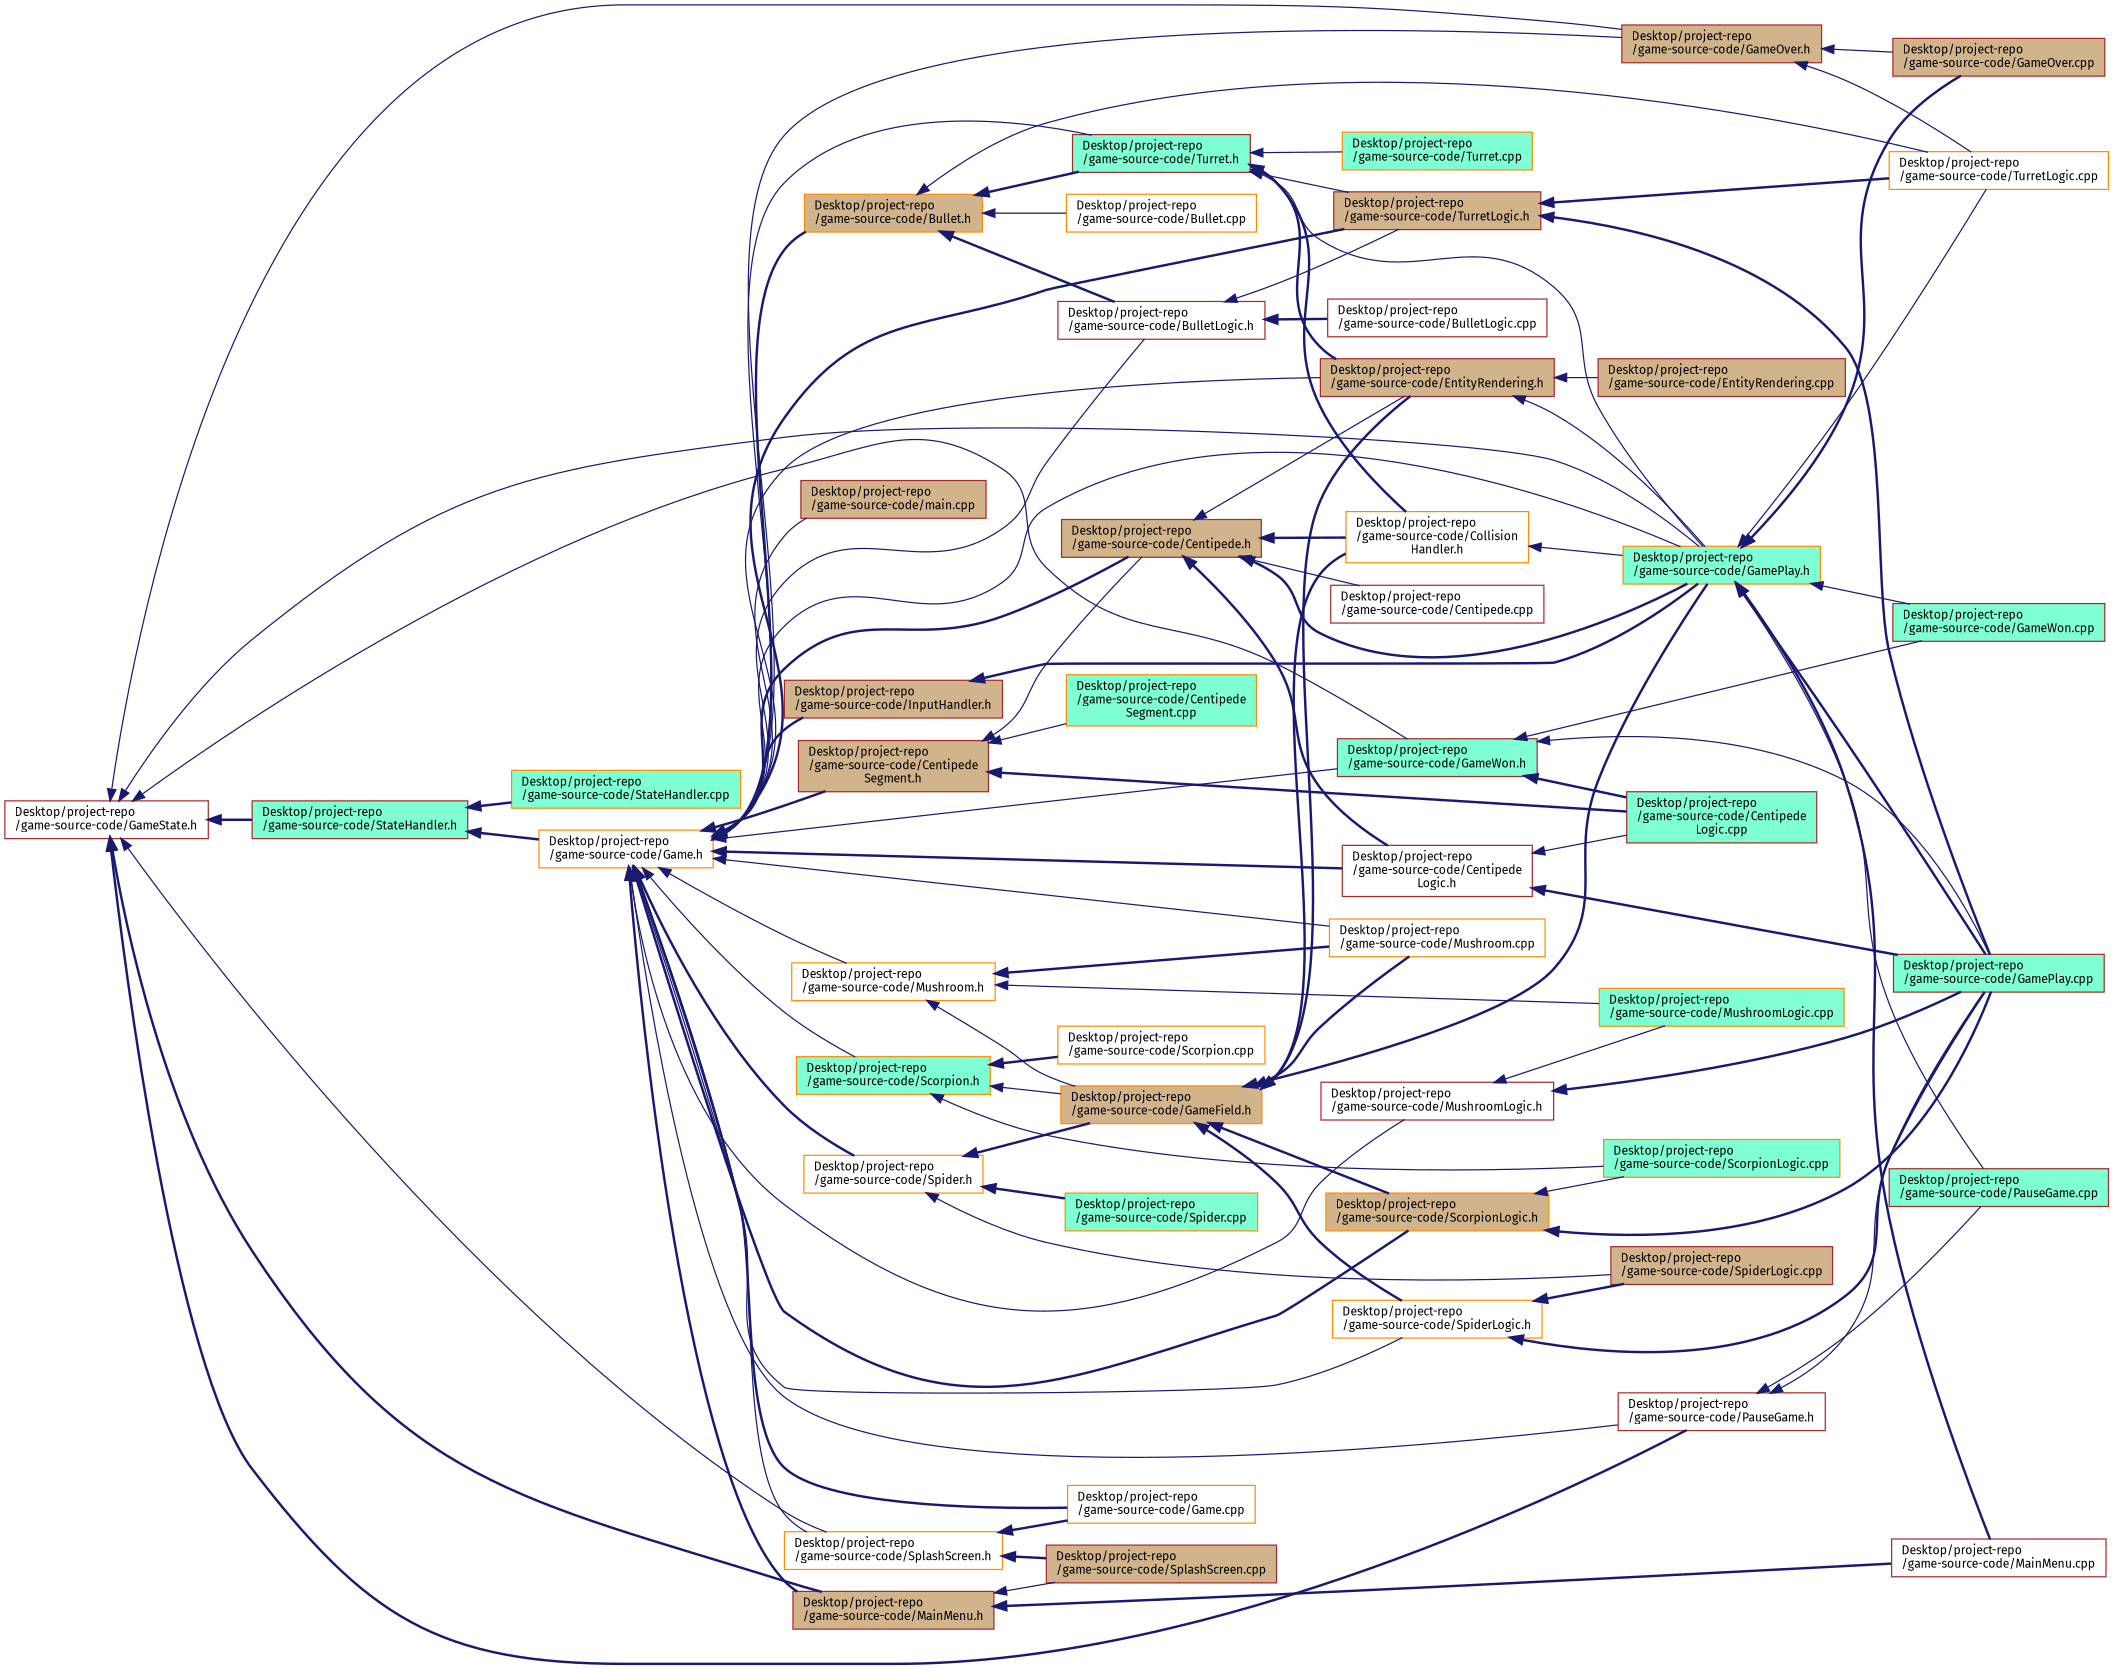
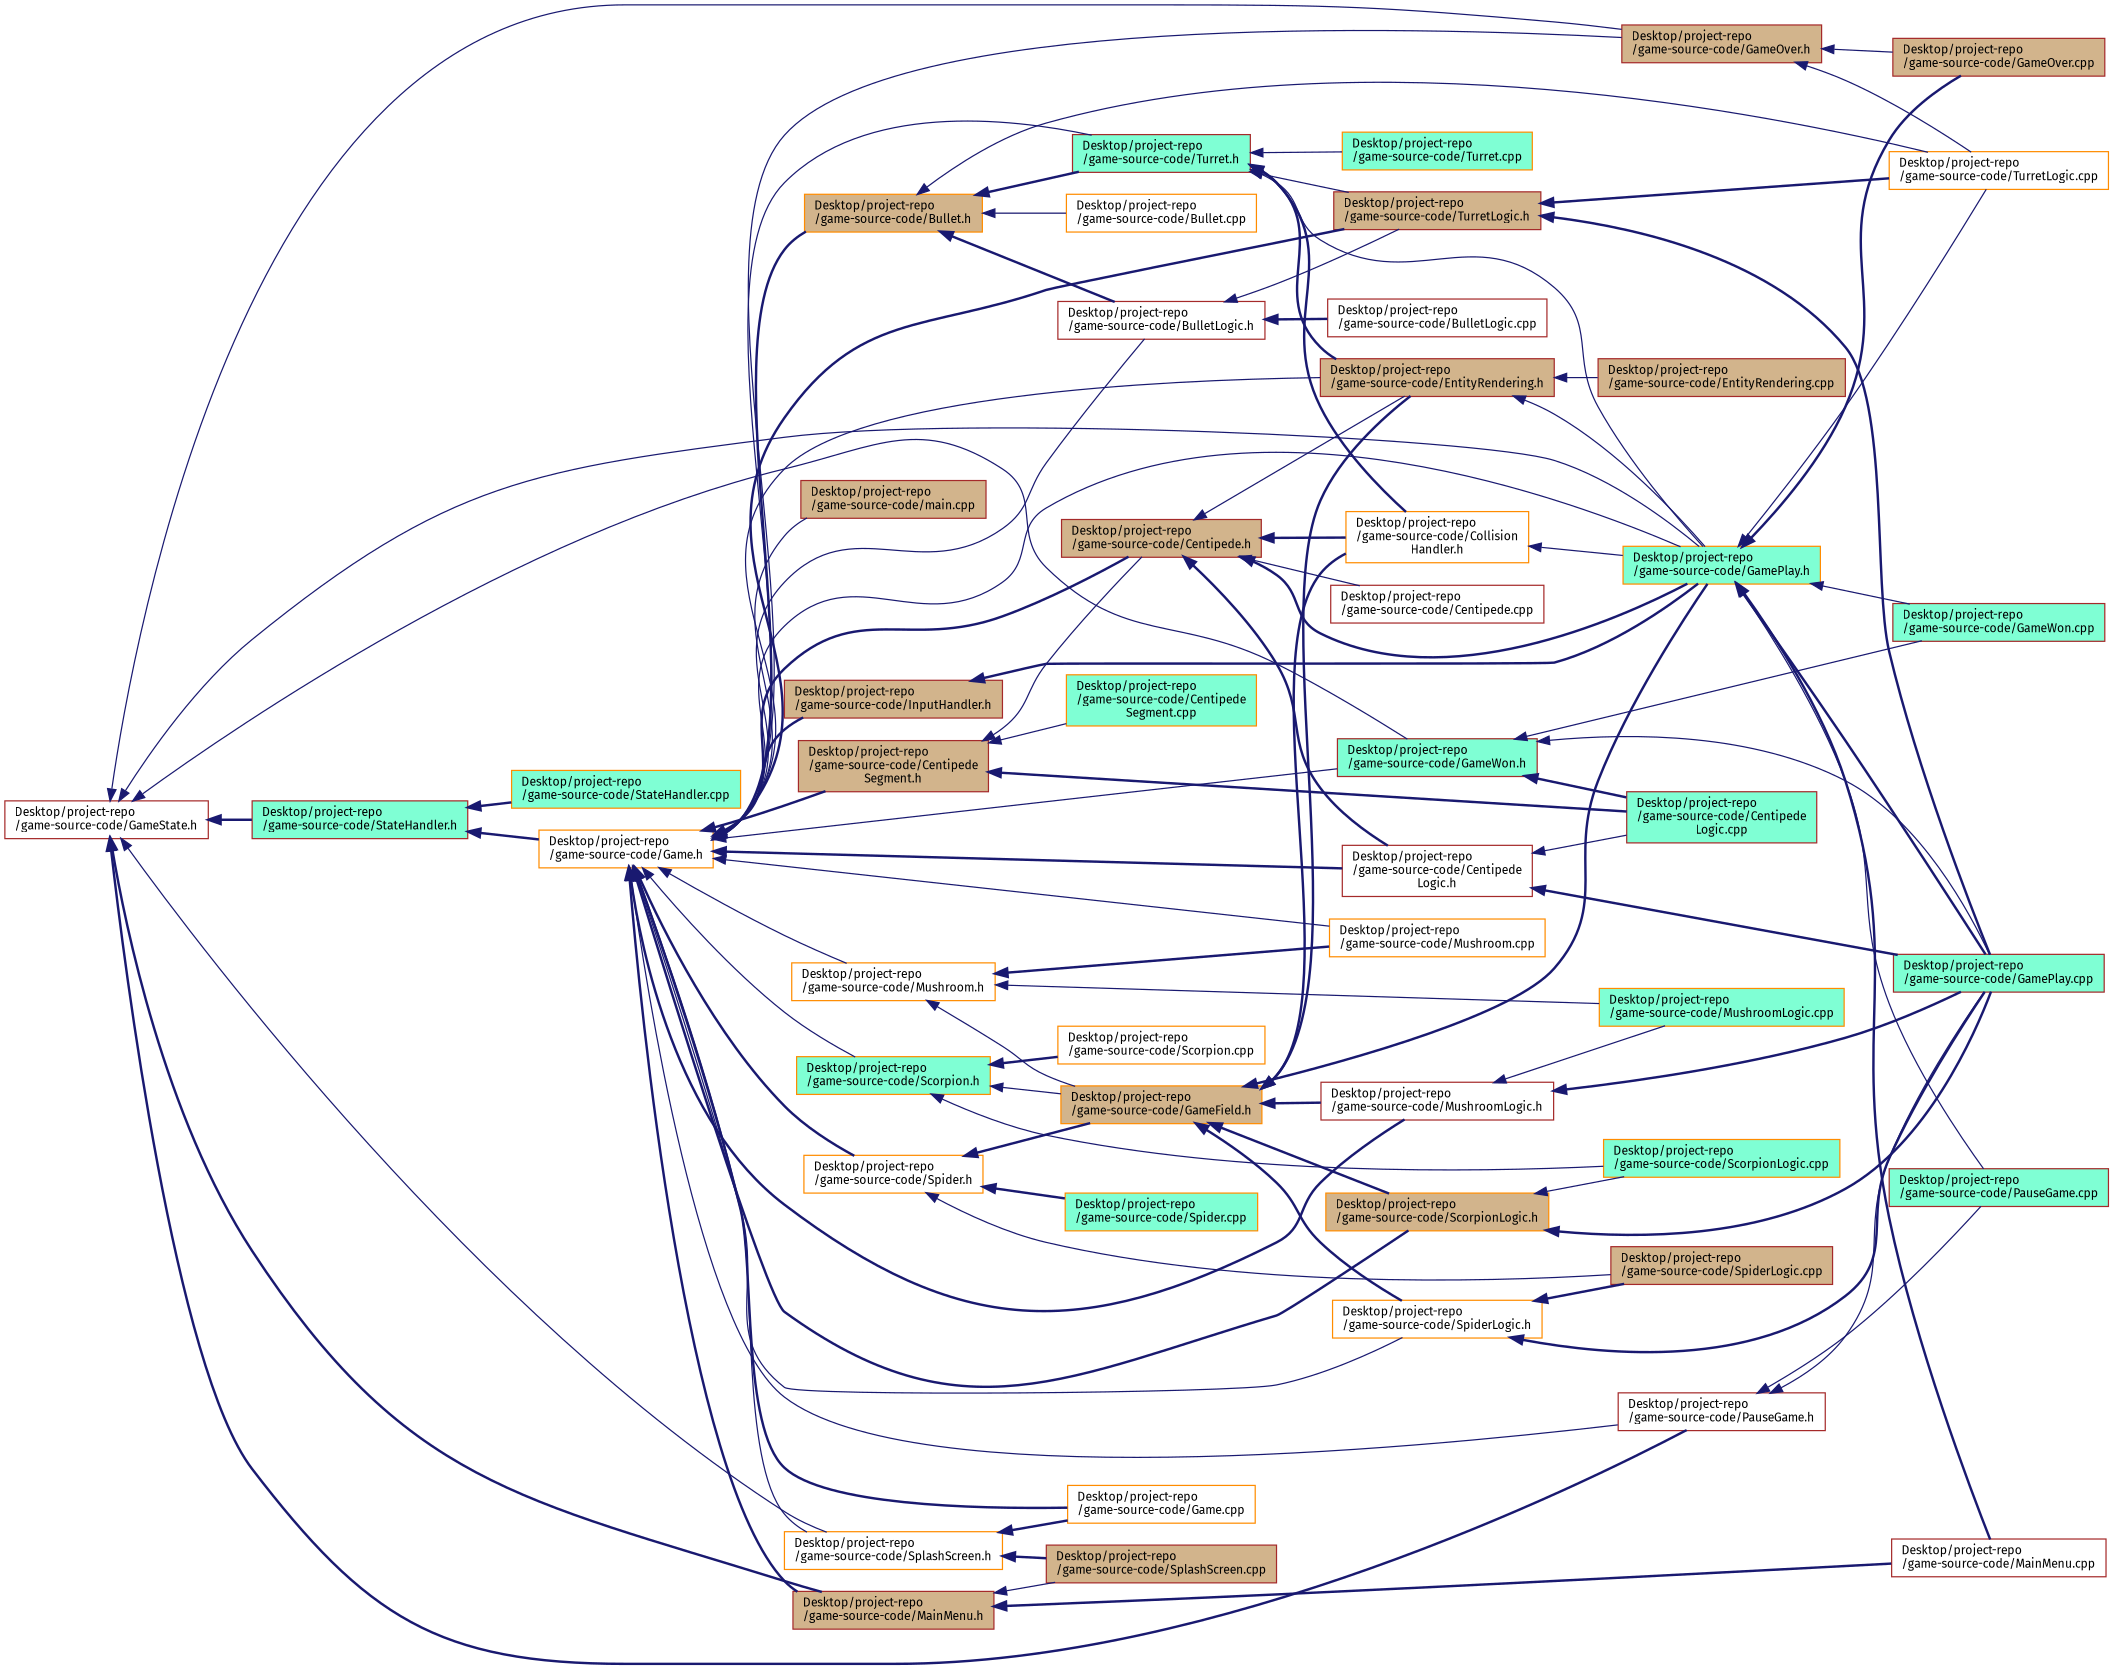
edge "Desktop/project-repo /game-source-code/Mushroom.cpp" -> "Desktop/project-repo /game-source-code/GameField.h": now "Desktop/project-repo /game-source-code/MushroomLogic.h" -> "Desktop/project-repo /game-source-code/GameField.h"
edge "Desktop/project-repo /game-source-code/MushroomLogic.h" -> "Desktop/project-repo /game-source-code/Game.h": style solid -> bold
